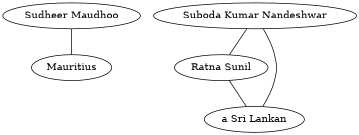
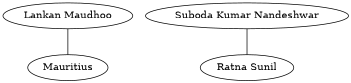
node "Sudheer Maudhoo": label "Sudheer Maudhoo" -> "Lankan Maudhoo"
node "a Sri Lankan": removed
